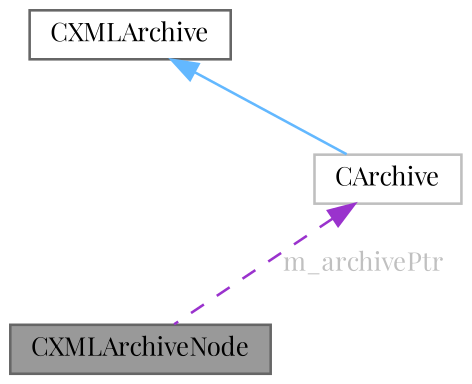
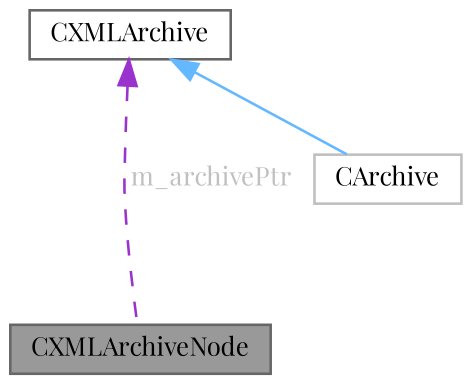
edge "CXMLArchiveNode" -> "CArchive": now "CXMLArchiveNode" -> "CXMLArchive"
